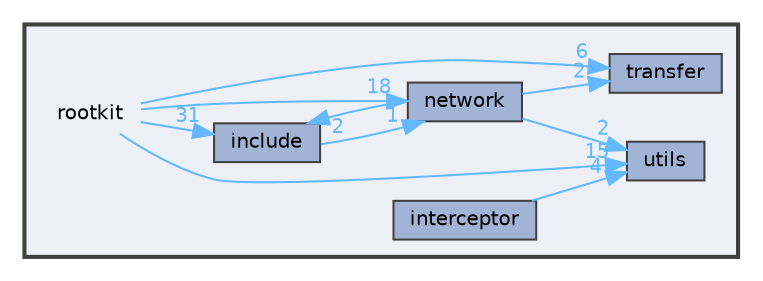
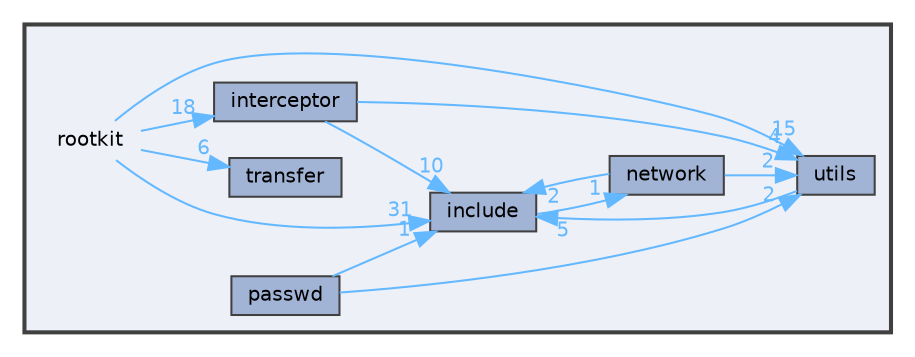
edge "network" -> "transfer": removed
edge "rootkit" -> "network": now "rootkit" -> "interceptor"
edge "interceptor" -> "include": added
edge "utils" -> "include": added
node "passwd": added
